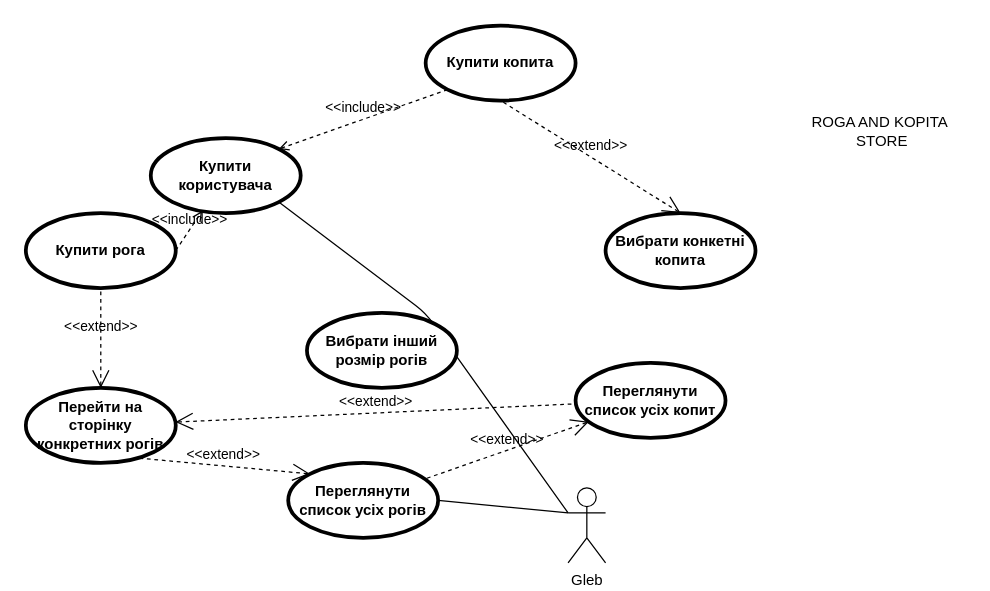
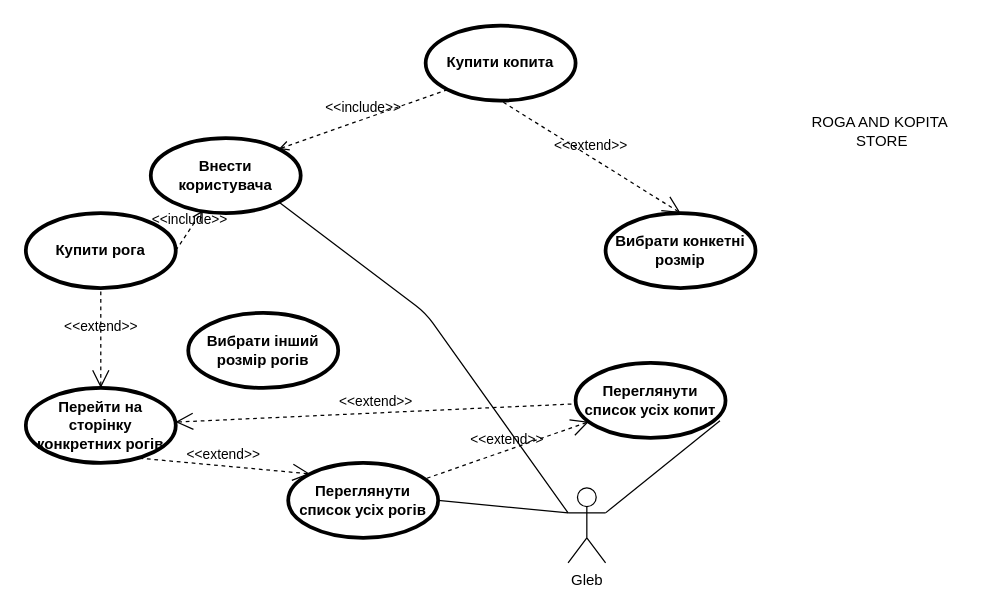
node "Купити користувача": label "Купити користувача" -> "Внести користувача"
node "Вибрати конкетні копита": label "Вибрати конкетні копита" -> "Вибрати конкетні розмір"
node "Вибрати інший розмір рогів": moved (382, 351) -> (263, 351)
edge "Переглянути список усіх копит" -- "Gleb": added
